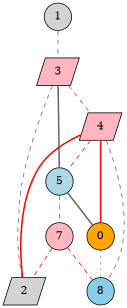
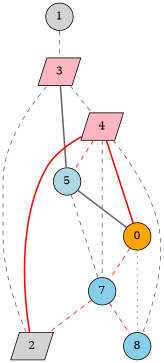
edge "4" -- "7": added
node "7": fillcolor lightpink -> skyblue
edge "0" -- "7": added
